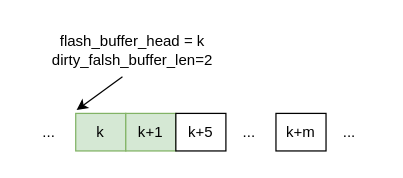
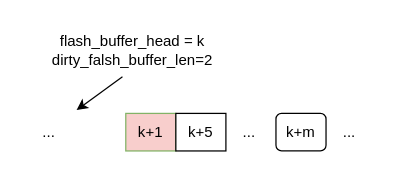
node "k": removed
node "k+1": fillcolor #d5e8d4 -> #f8cecc
node "k+m": shape rectangle -> rounded rectangle
